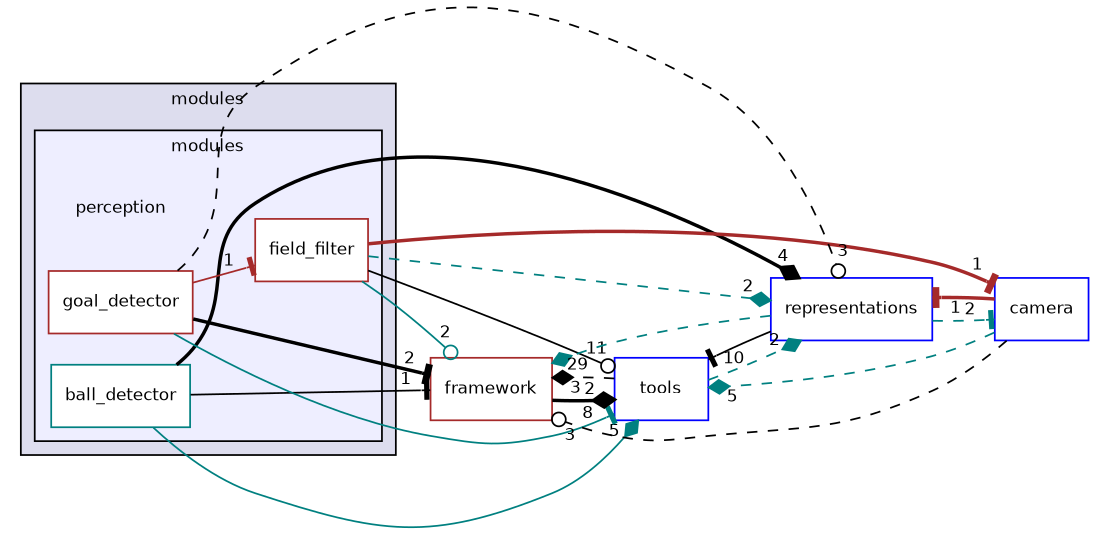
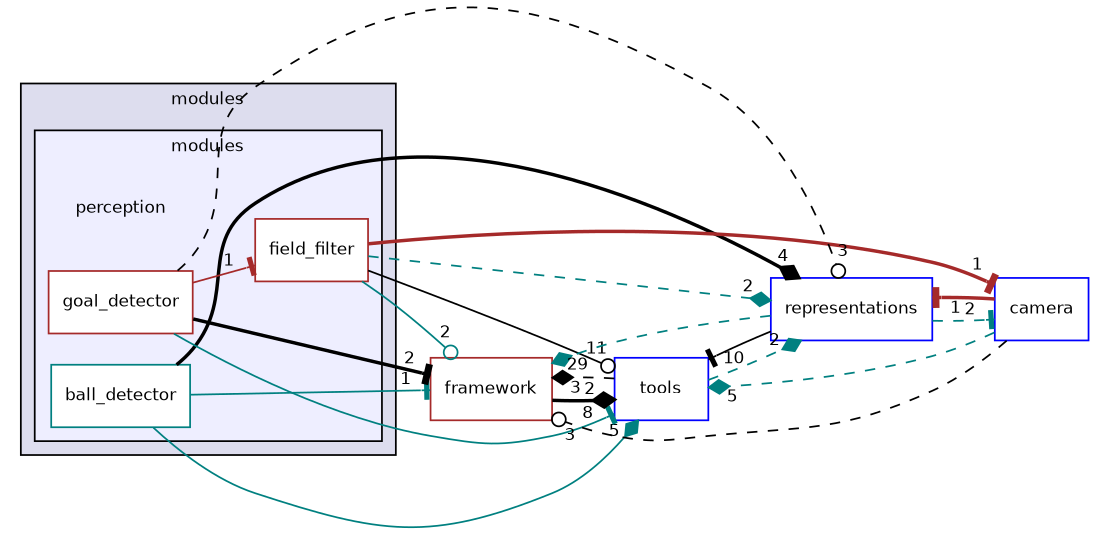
edge "ball_detector" -> "framework": color black -> teal
